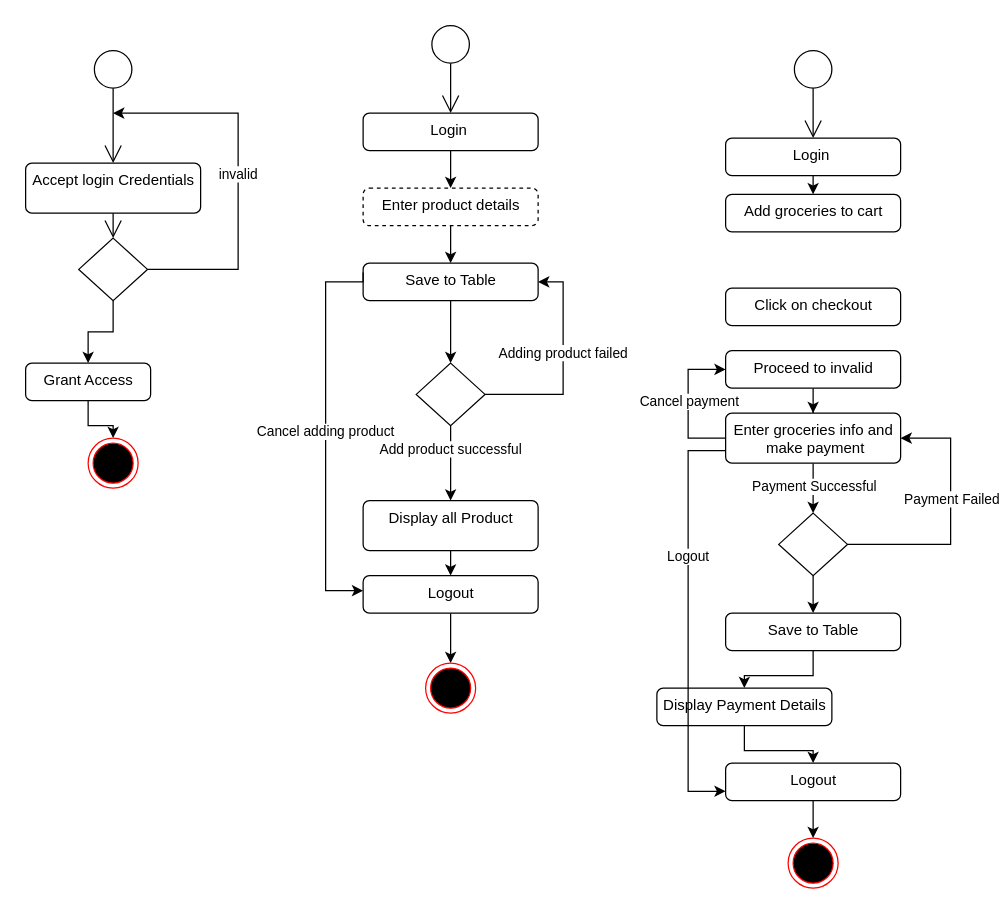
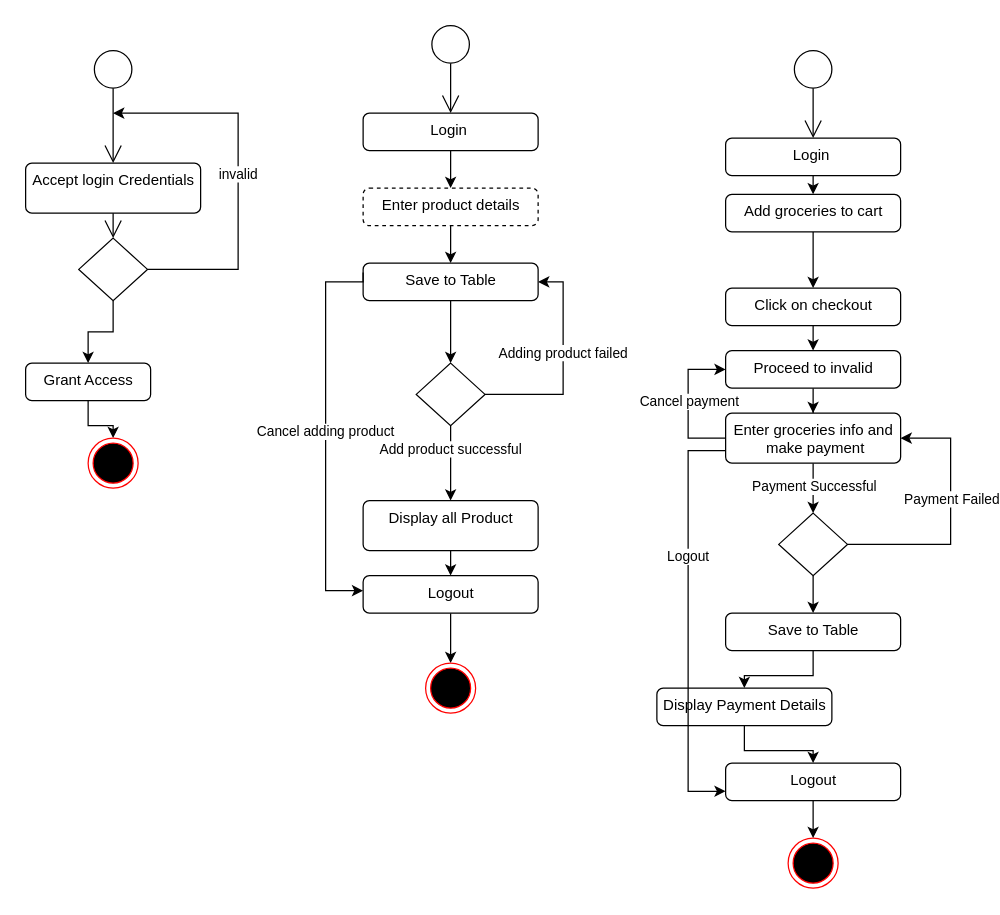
edge "Add groceries to cart" -> "Click on checkout": added
edge "Click on checkout" -> "Proceed to invalid": added
